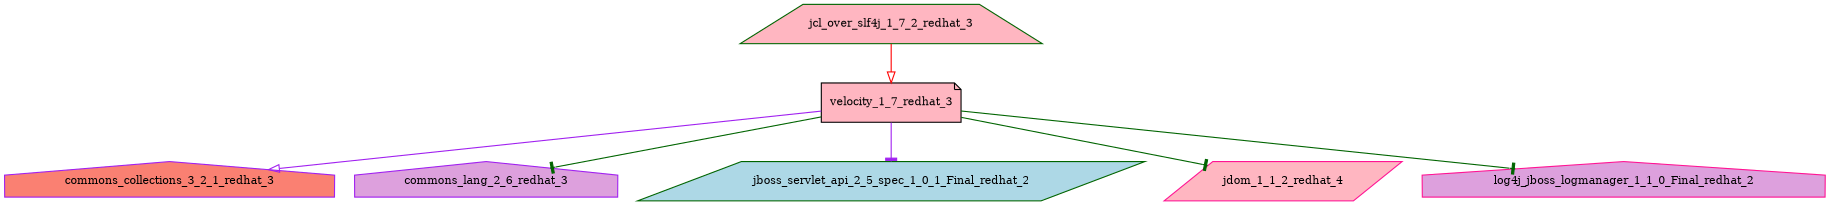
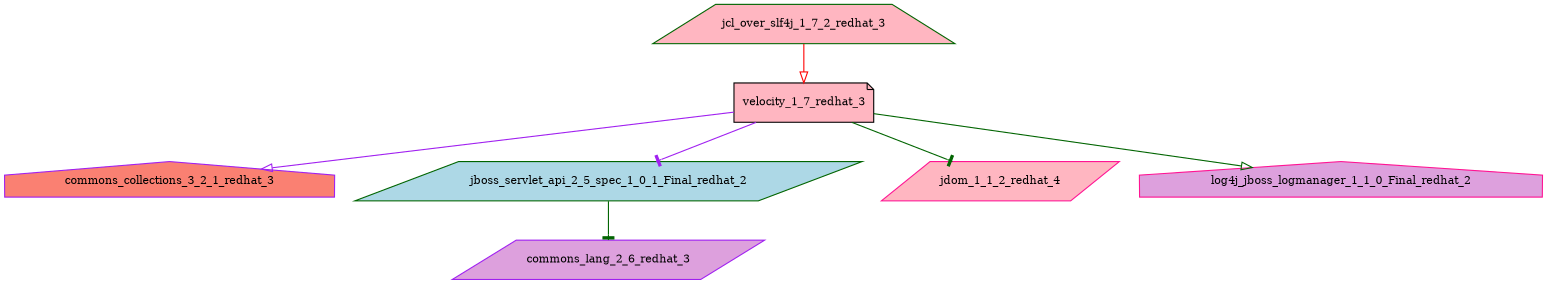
edge "velocity_1_7_redhat_3" -> "log4j_jboss_logmanager_1_1_0_Final_redhat_2": arrowhead tee -> onormal
edge "velocity_1_7_redhat_3" -> "commons_lang_2_6_redhat_3": now "jboss_servlet_api_2_5_spec_1_0_1_Final_redhat_2" -> "commons_lang_2_6_redhat_3"
node "commons_lang_2_6_redhat_3": shape house -> parallelogram
